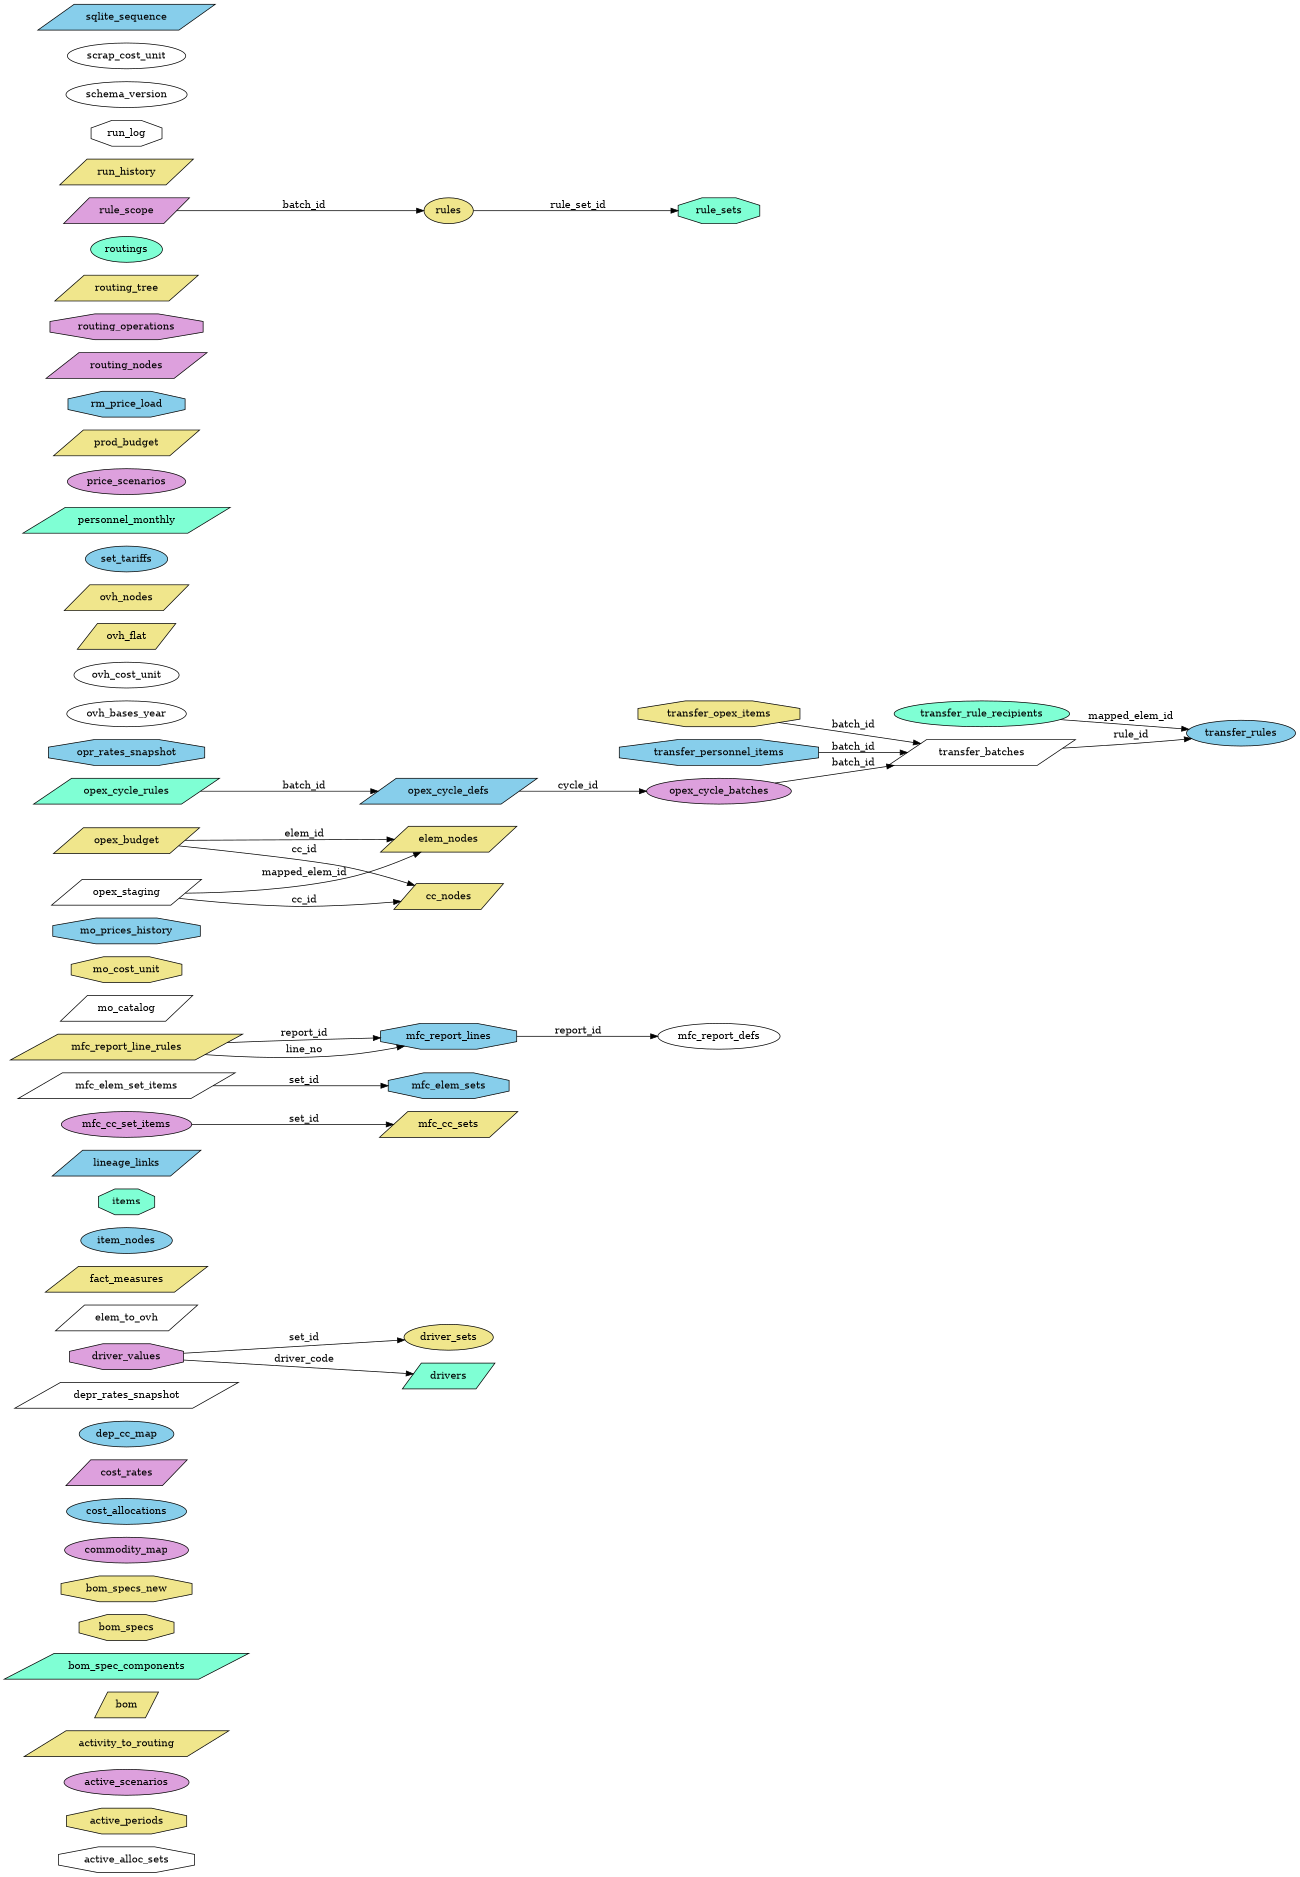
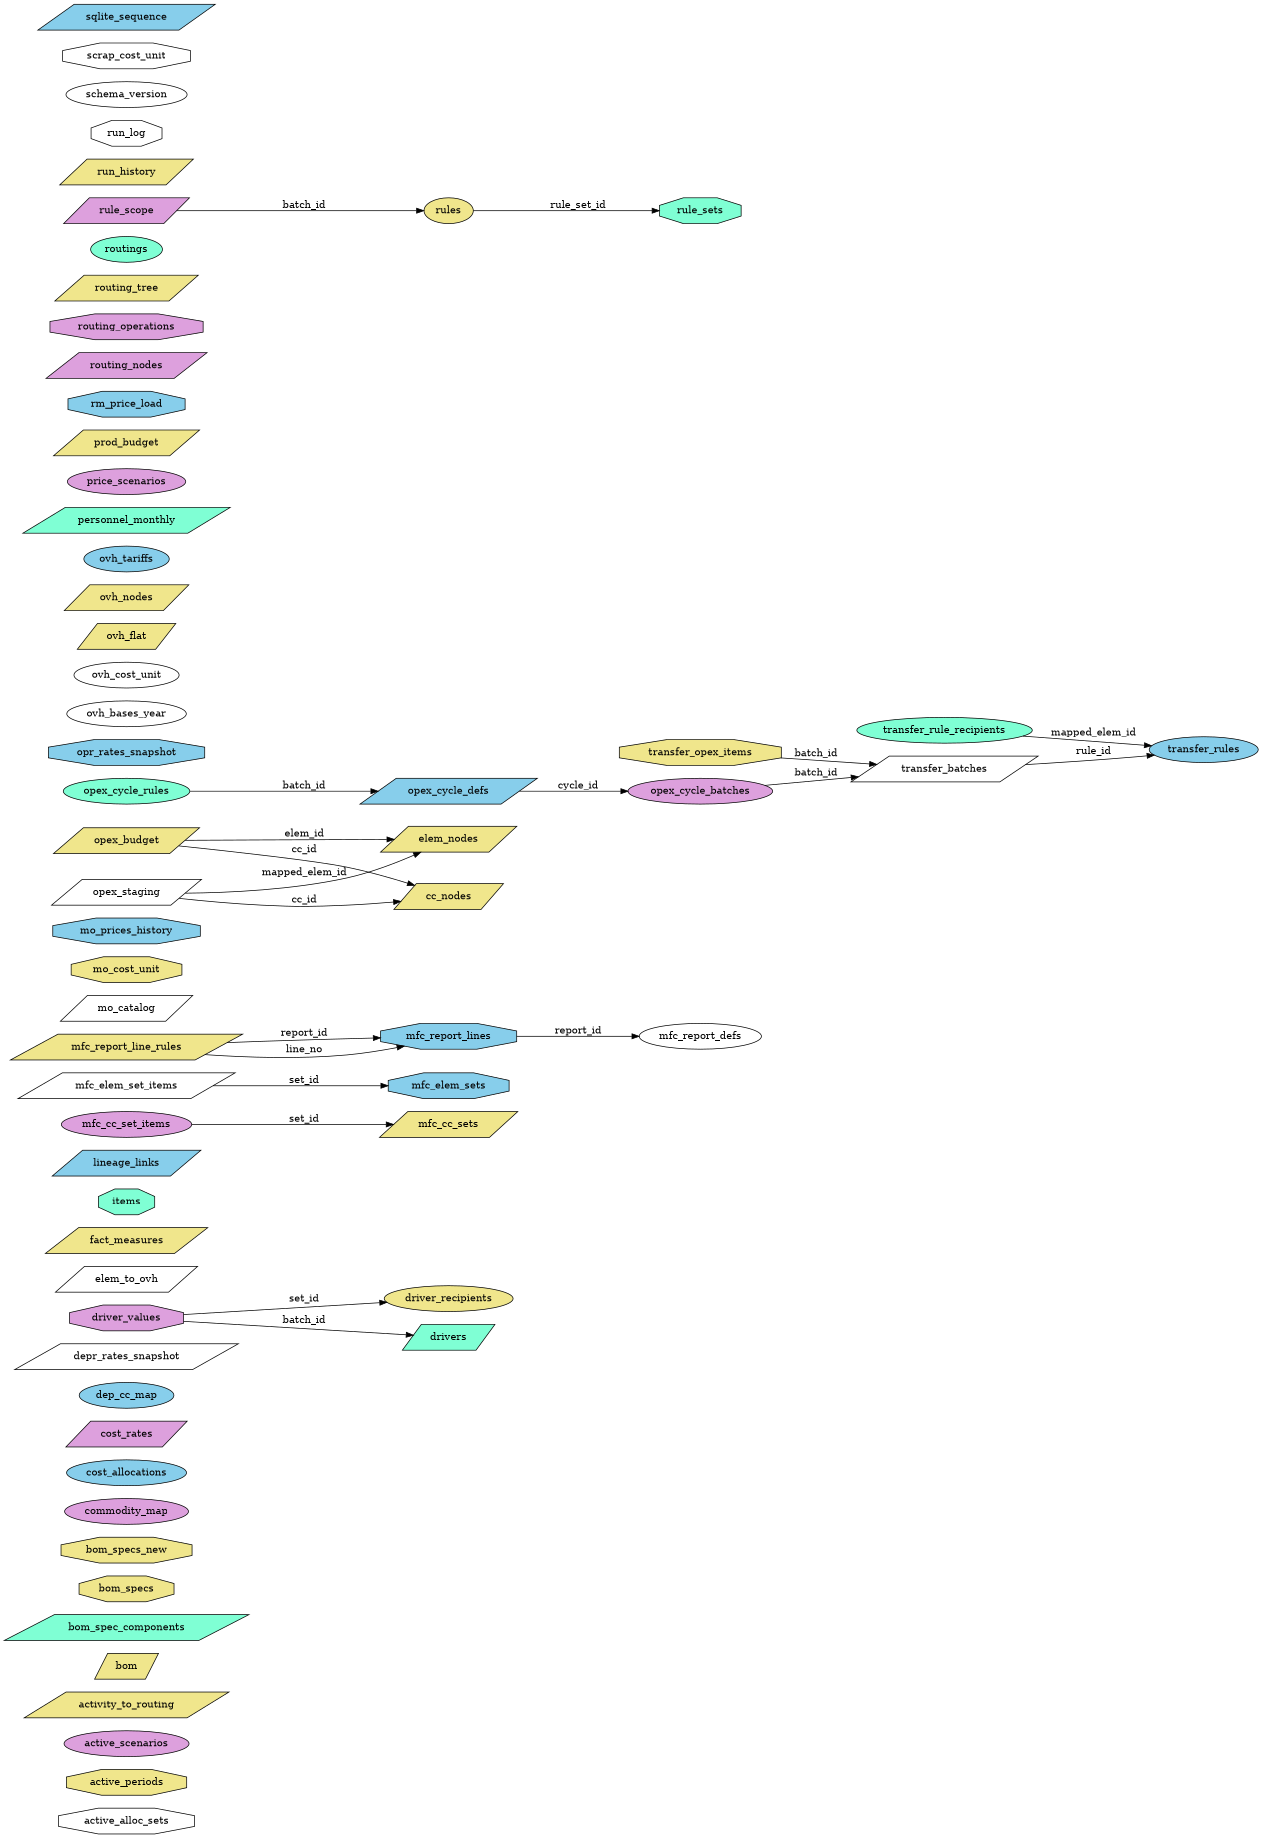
node "scrap_cost_unit": shape ellipse -> octagon
node "set_tariffs": label "set_tariffs" -> "ovh_tariffs"
node "transfer_personnel_items": removed
node "opex_cycle_rules": shape parallelogram -> ellipse
node "item_nodes": removed
node "driver_sets": label "driver_sets" -> "driver_recipients"
edge "driver_values" -> "drivers": label "driver_code" -> "batch_id"
